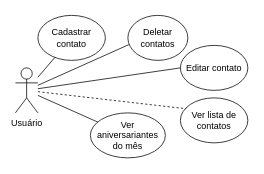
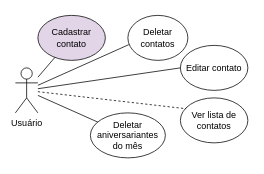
node "Cadastrar contato": fillcolor #ffffff -> #e1d5e7
node "Ver aniversariantes do mês": label "Ver aniversariantes do mês" -> "Deletar aniversariantes do mês"
